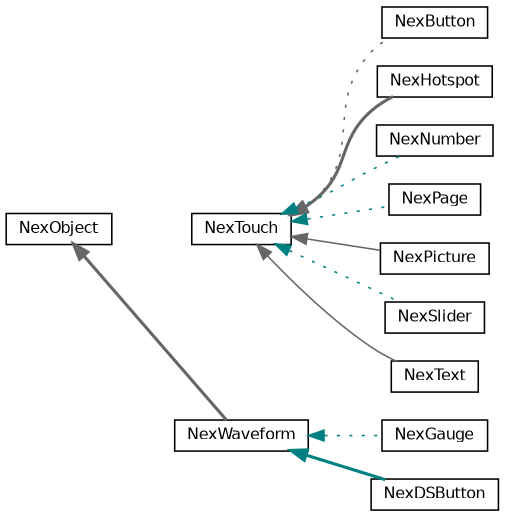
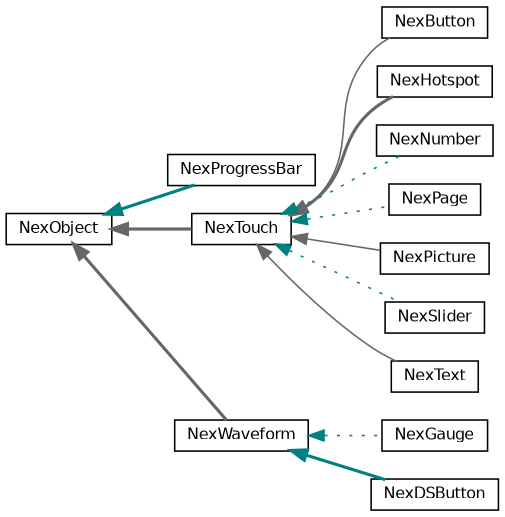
edge "NexButton" -> "NexTouch": style dotted -> solid
node "NexProgressBar": added
edge "NexTouch" -> "NexObject": added
